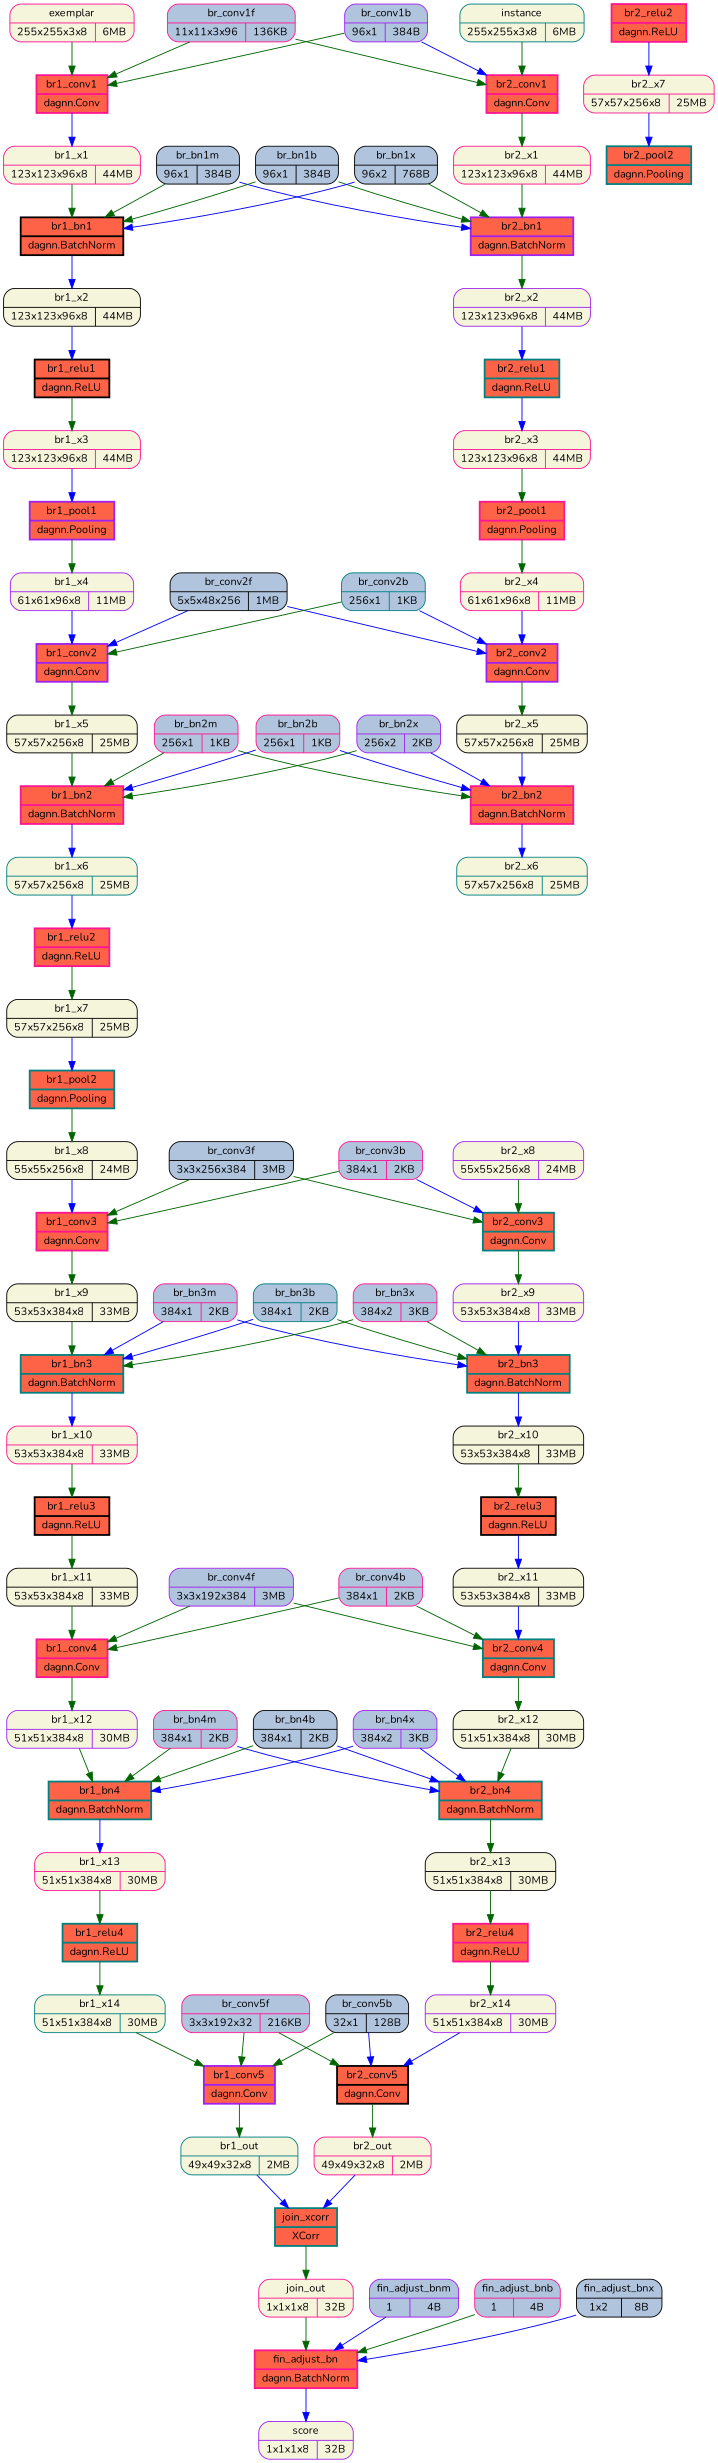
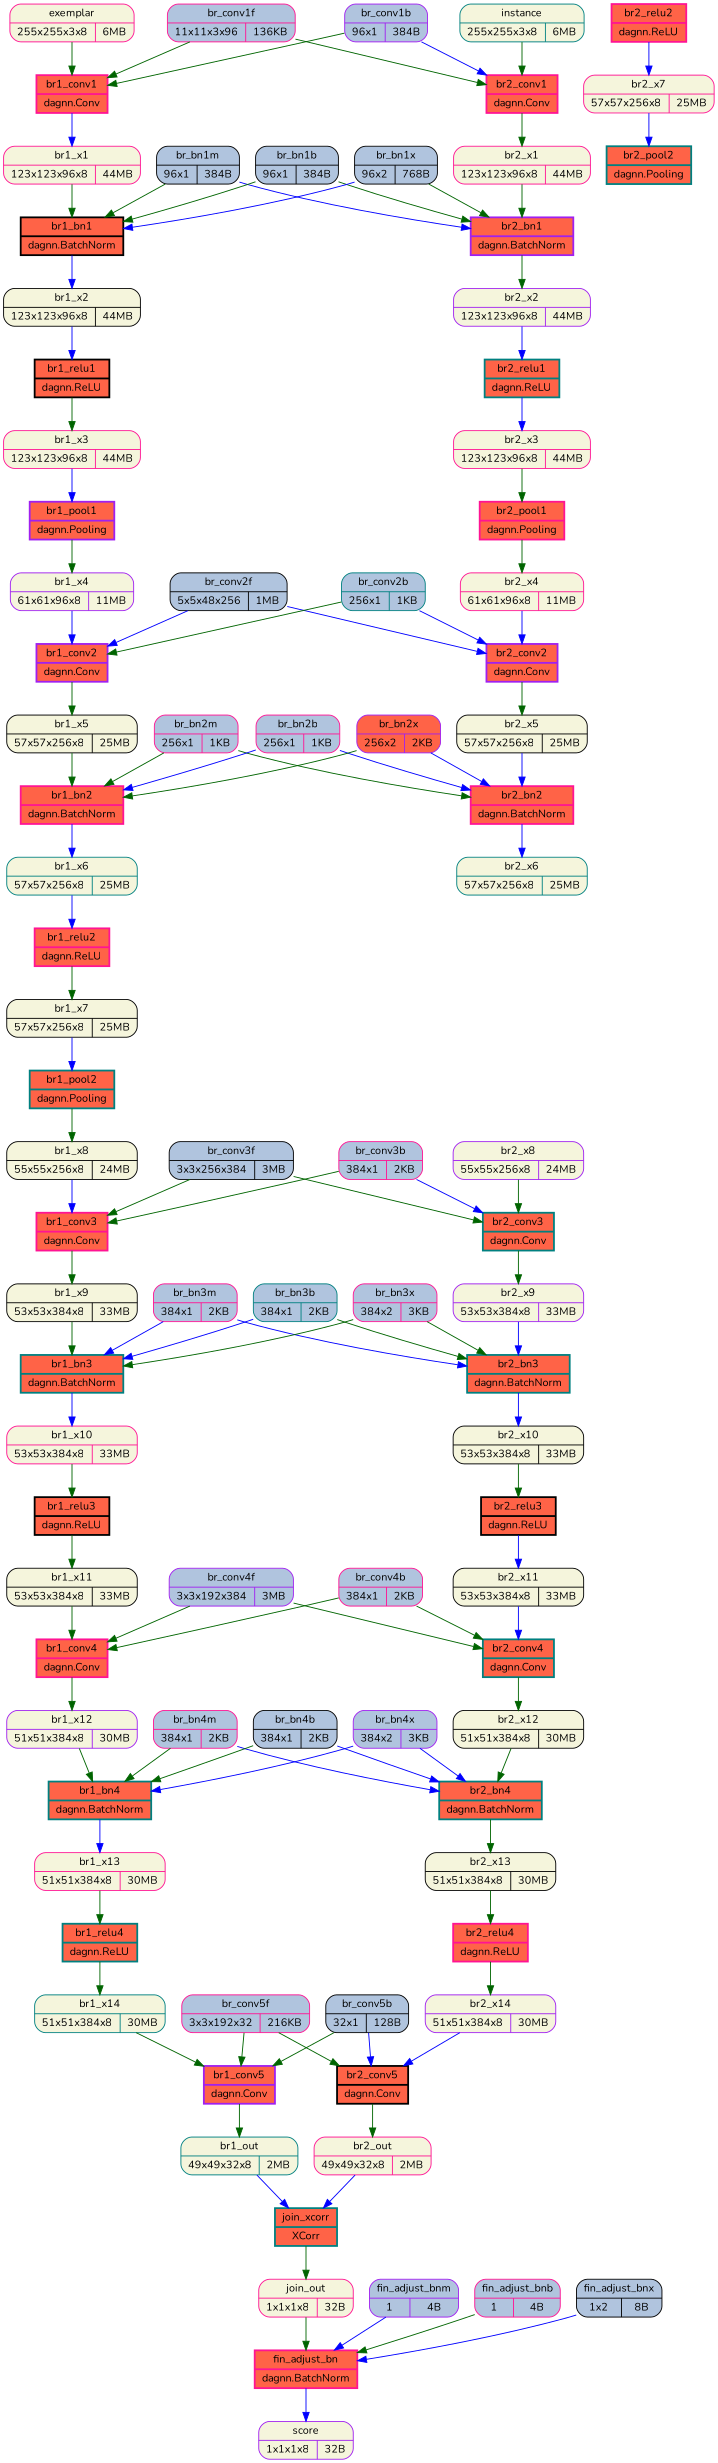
node "br_bn2x": fillcolor lightsteelblue -> tomato
